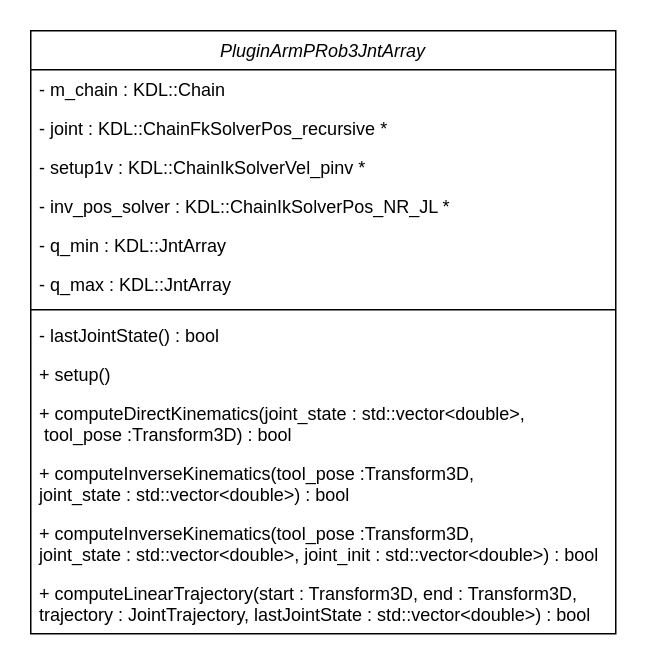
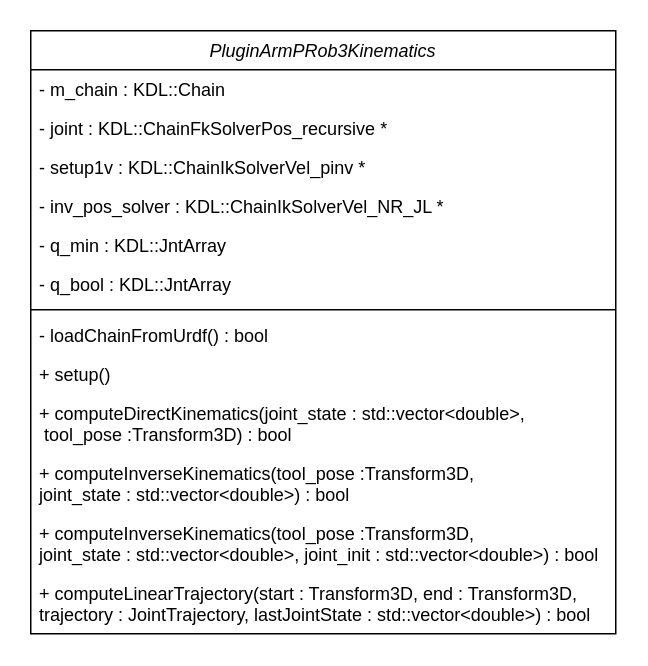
node "PluginArmPRob3JntArray": label "PluginArmPRob3JntArray" -> "PluginArmPRob3Kinematics"
node "- inv_pos_solver : KDL::ChainIkSolverPos_NR_JL *": label "- inv_pos_solver : KDL::ChainIkSolverPos_NR_JL *" -> "- inv_pos_solver : KDL::ChainIkSolverVel_NR_JL *"
node "- q_max : KDL::JntArray": label "- q_max : KDL::JntArray" -> "- q_bool : KDL::JntArray"
node "- lastJointState() : bool": label "- lastJointState() : bool" -> "- loadChainFromUrdf() : bool"
